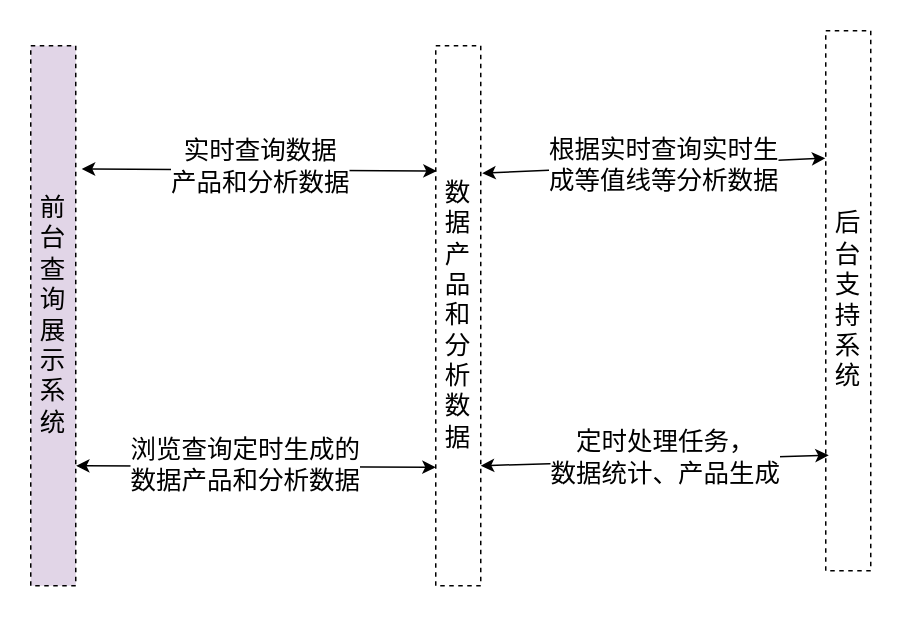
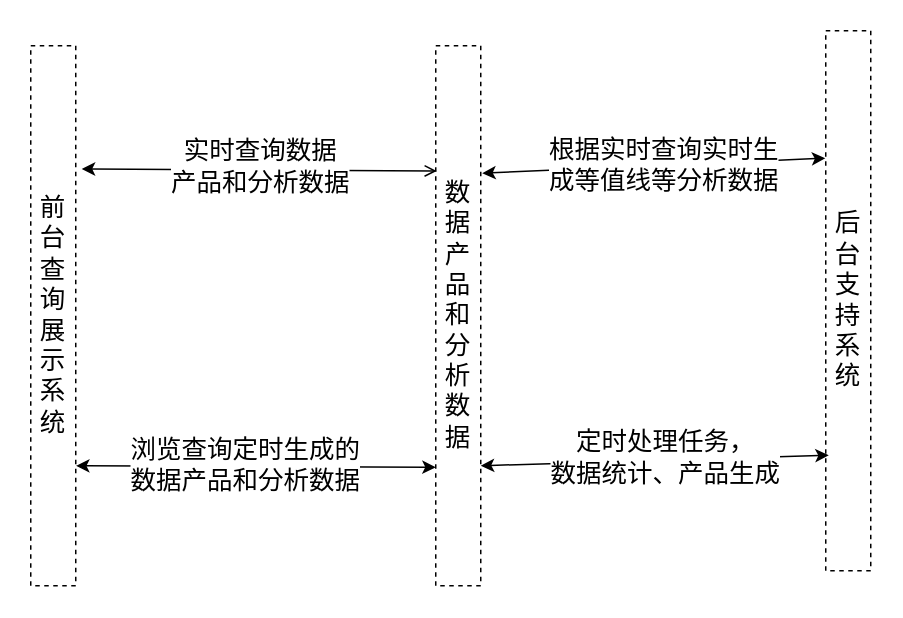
edge "前台查询展示系统" -- "数据产品和分析数据": arrowhead classic -> open
node "前台查询展示系统": fillcolor #e1d5e7 -> #ffffff
